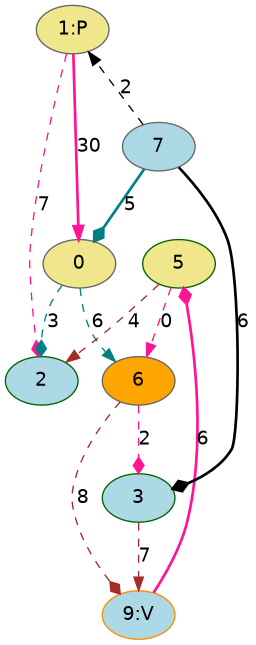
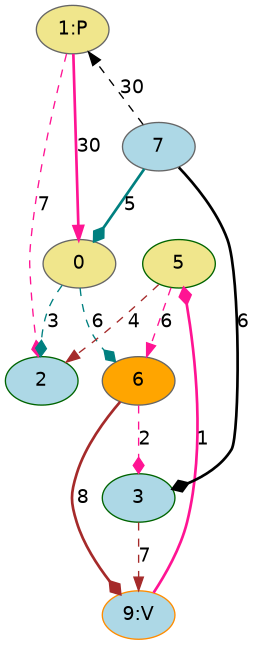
edge "7" -> "1:P": label "2" -> "30"
edge "0" -> "6": arrowhead normal -> diamond
edge "5" -> "6": label "0" -> "6"
edge "9:V" -> "5": label "6" -> "1"
edge "6" -> "9:V": style dashed -> bold
